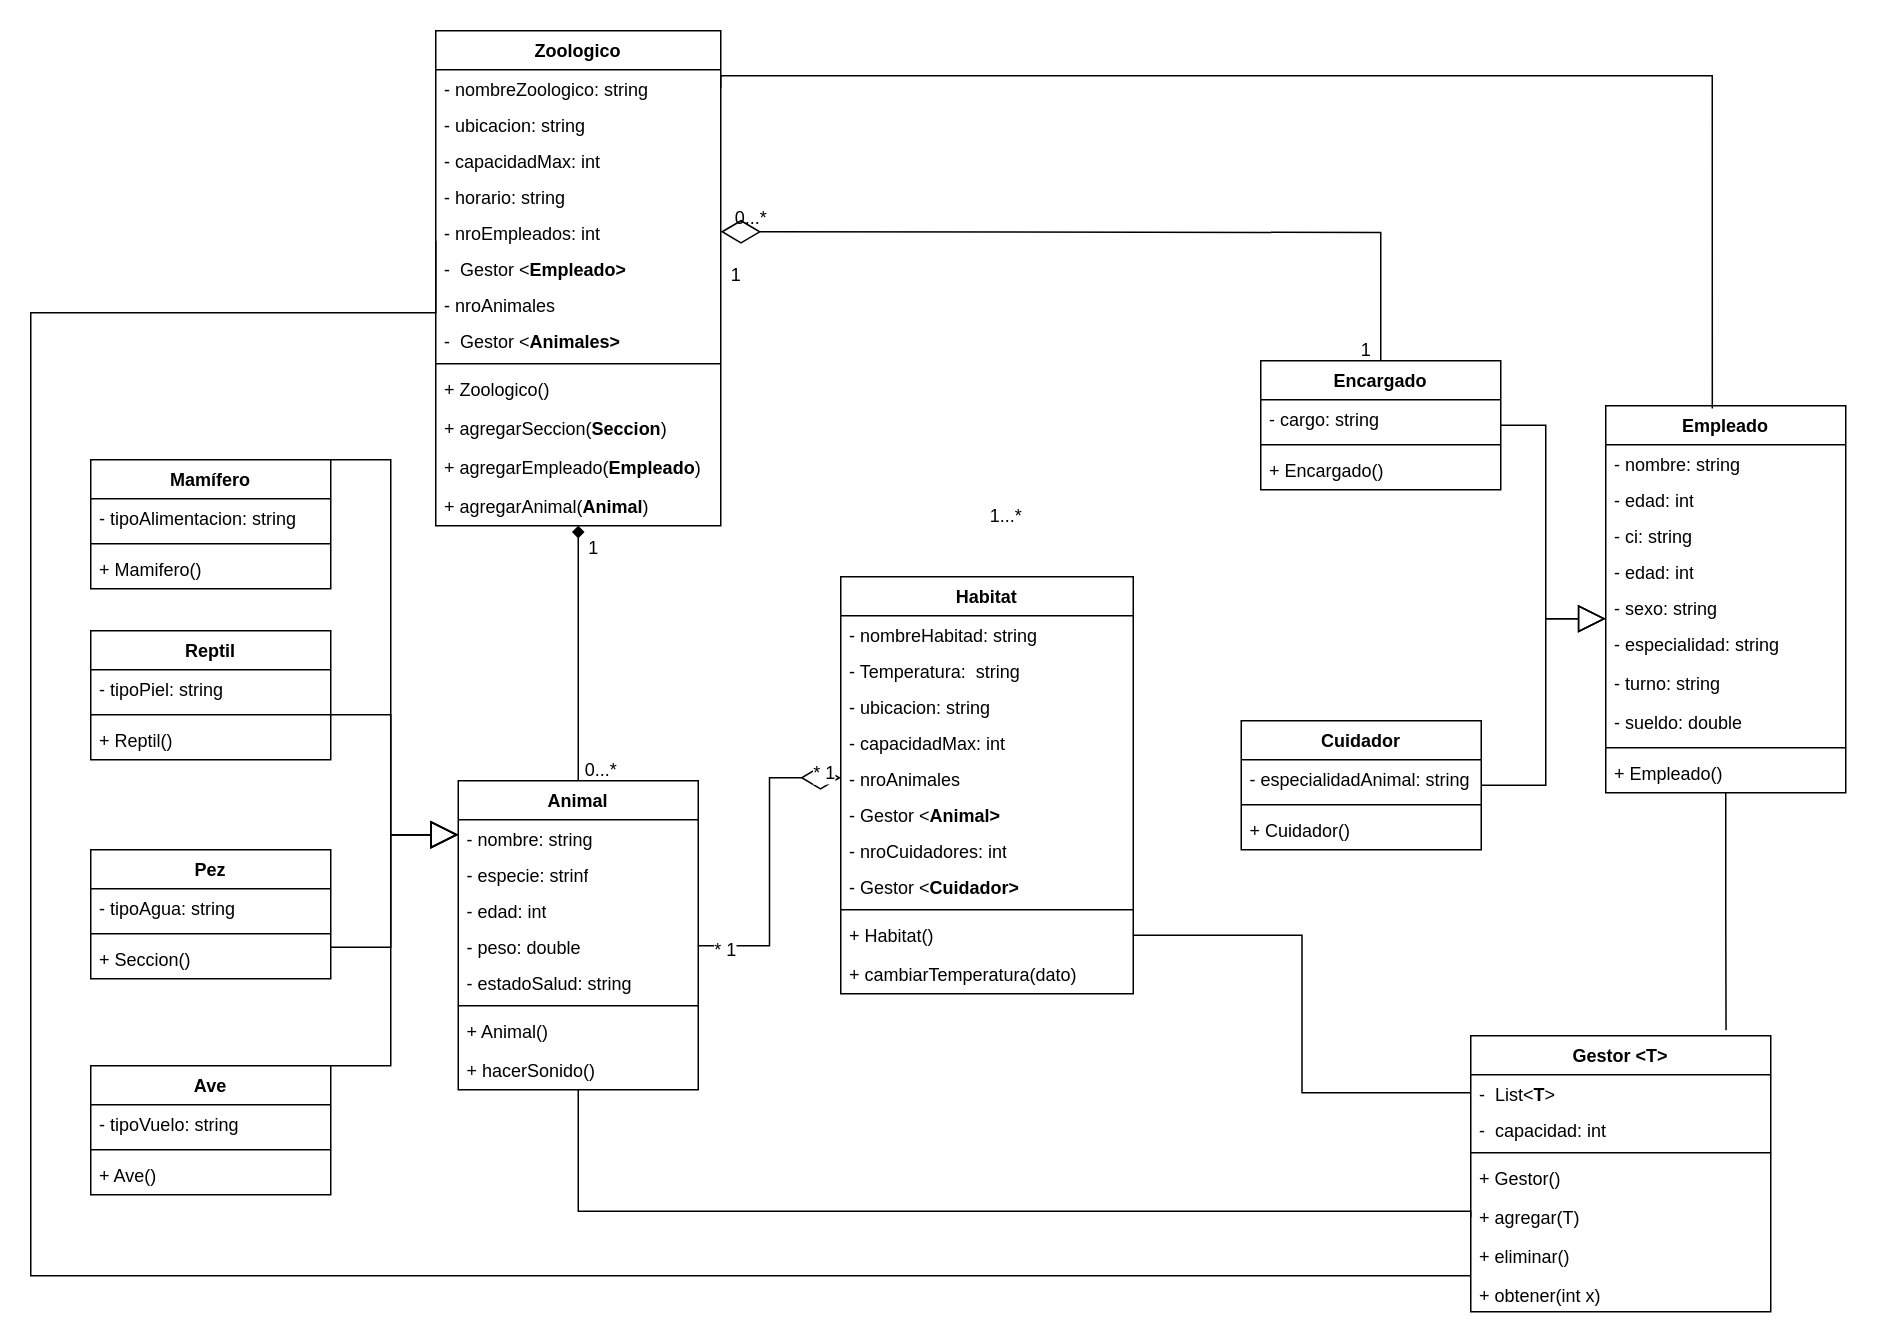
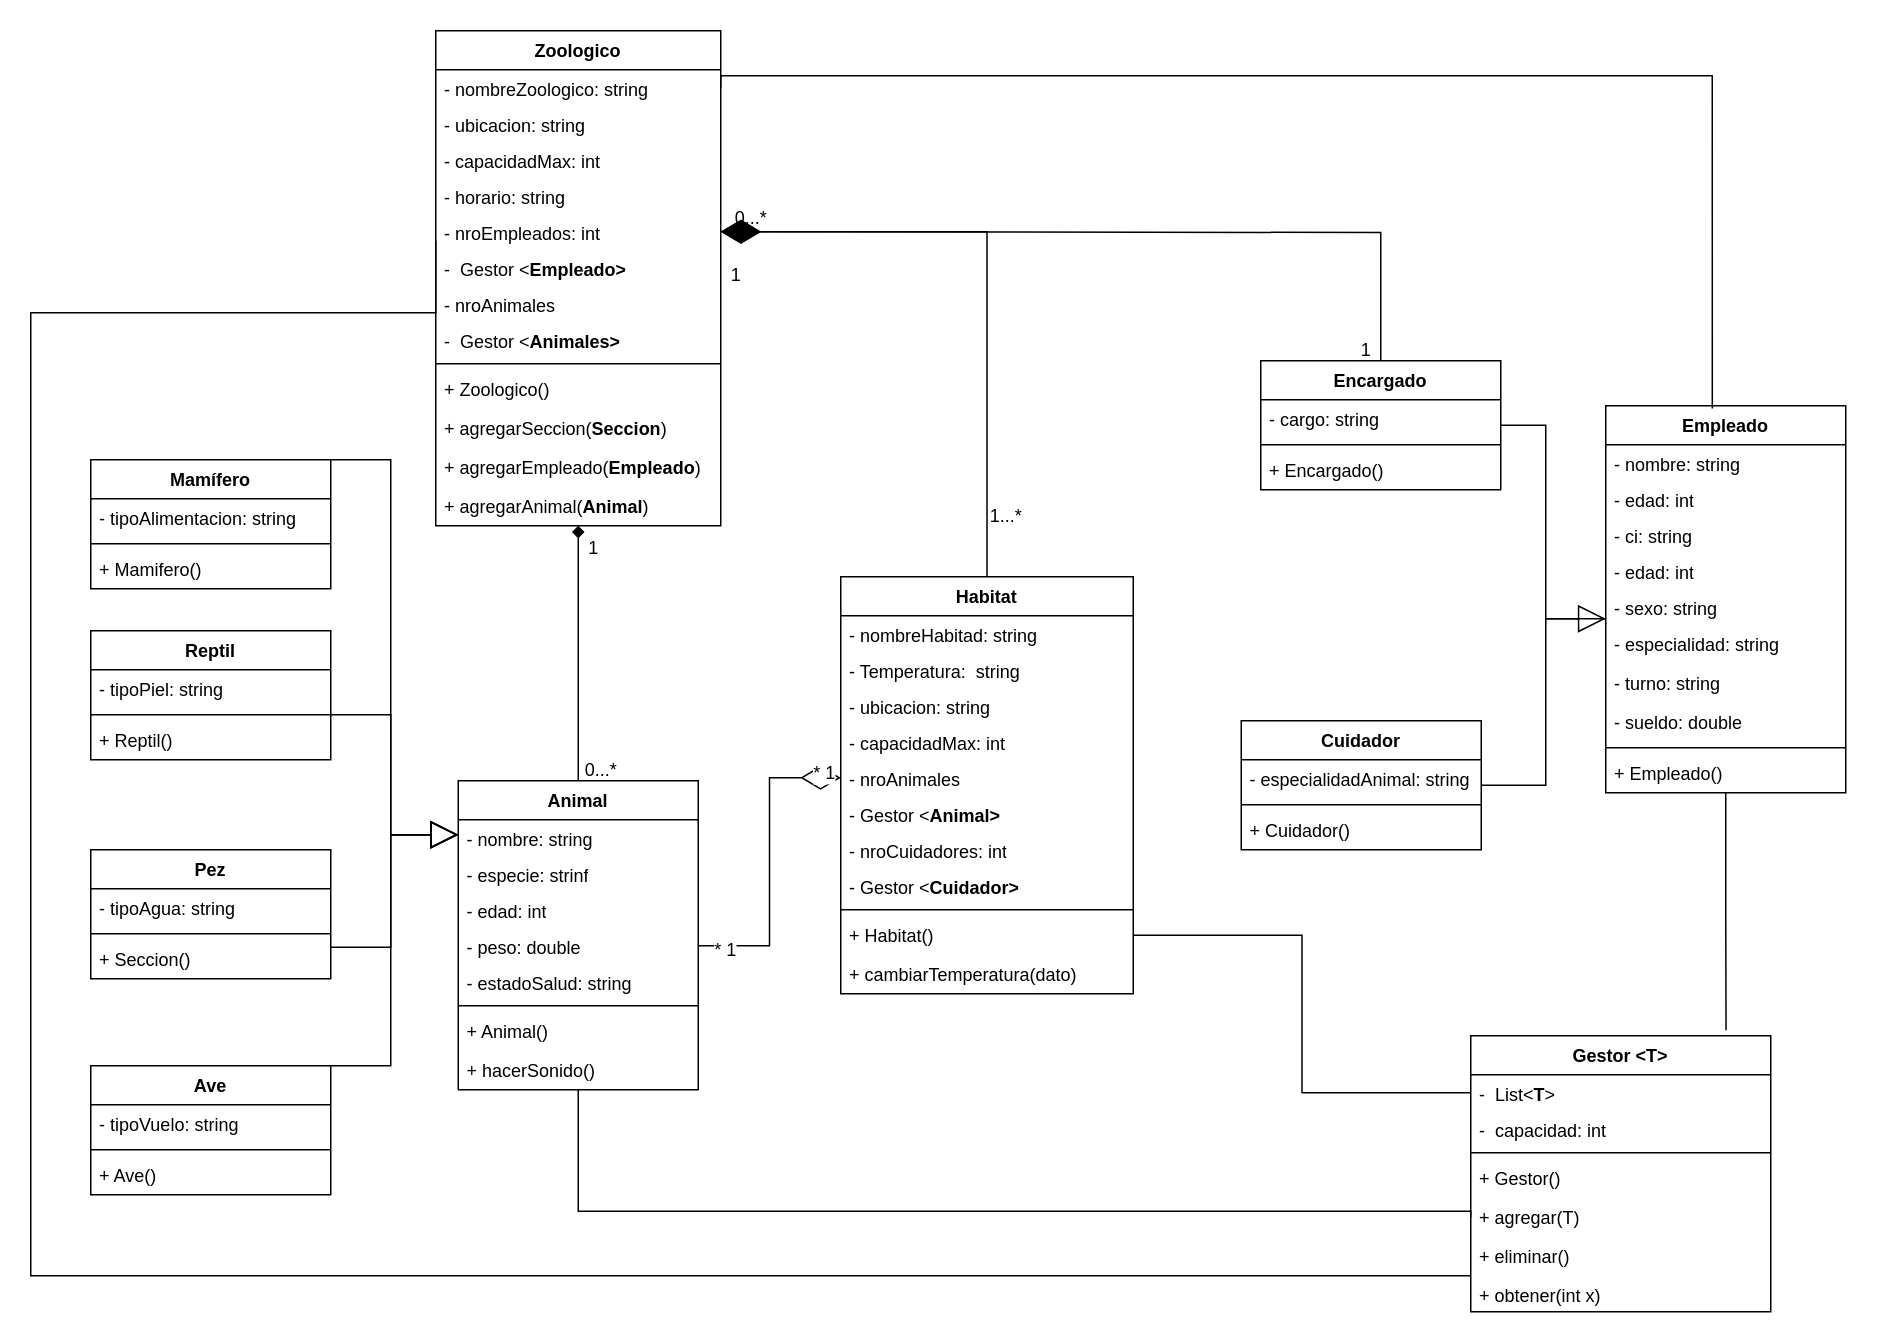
edge "Habitat" -> "- nroEmpleados: int": added
edge "Encargado" -> "Empleado": arrowhead block -> none
